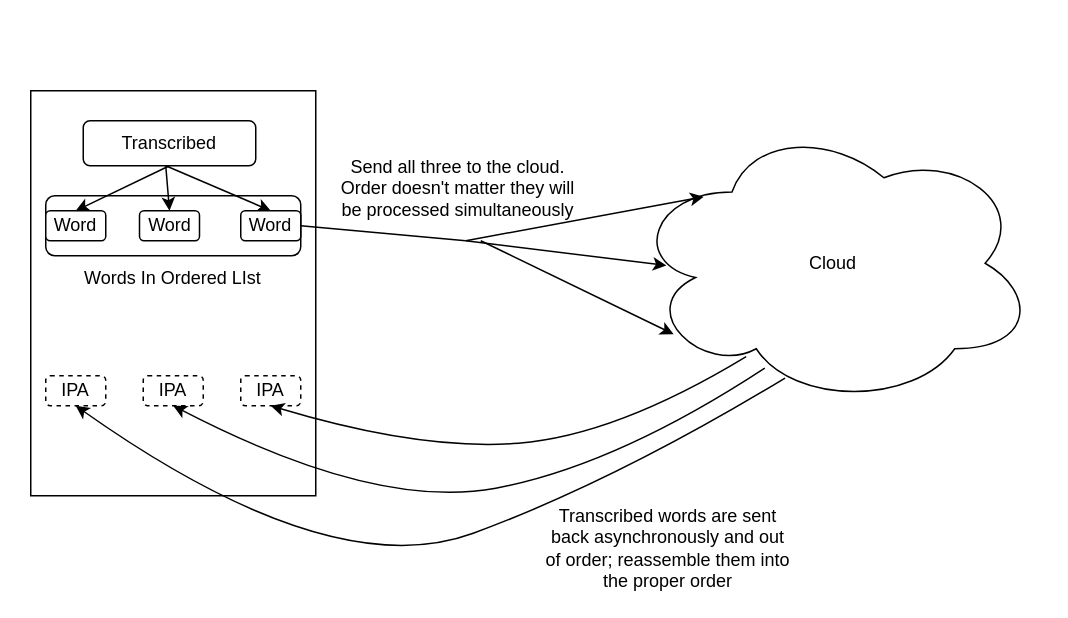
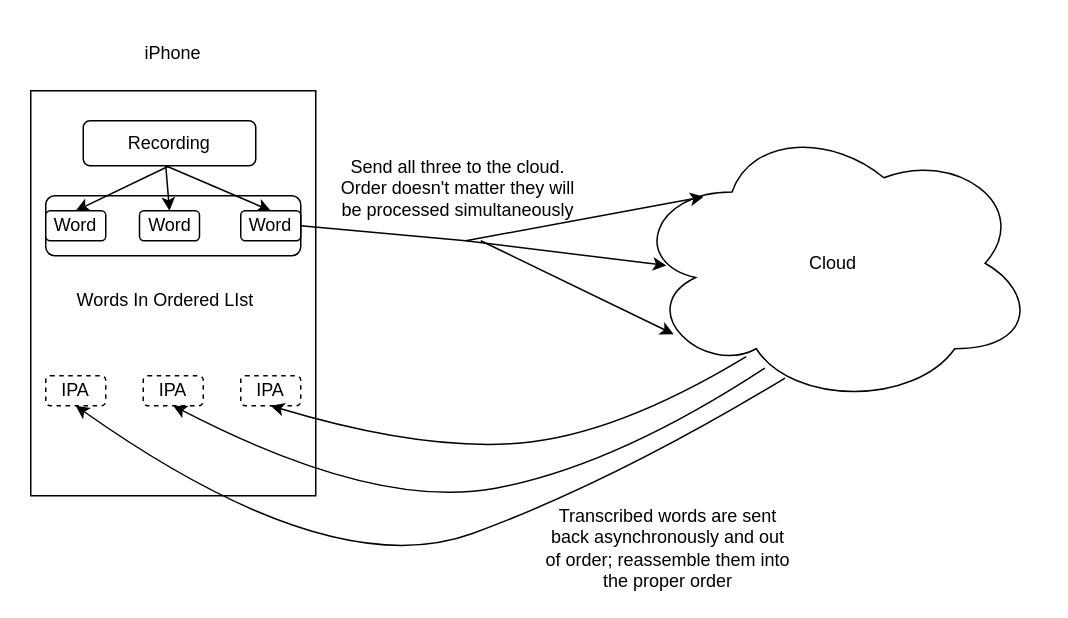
node "iPhone": added
node "Transcribed": label "Transcribed" -> "Recording"
node "Words In Ordered LIst": moved (173, 278) -> (166, 301)
